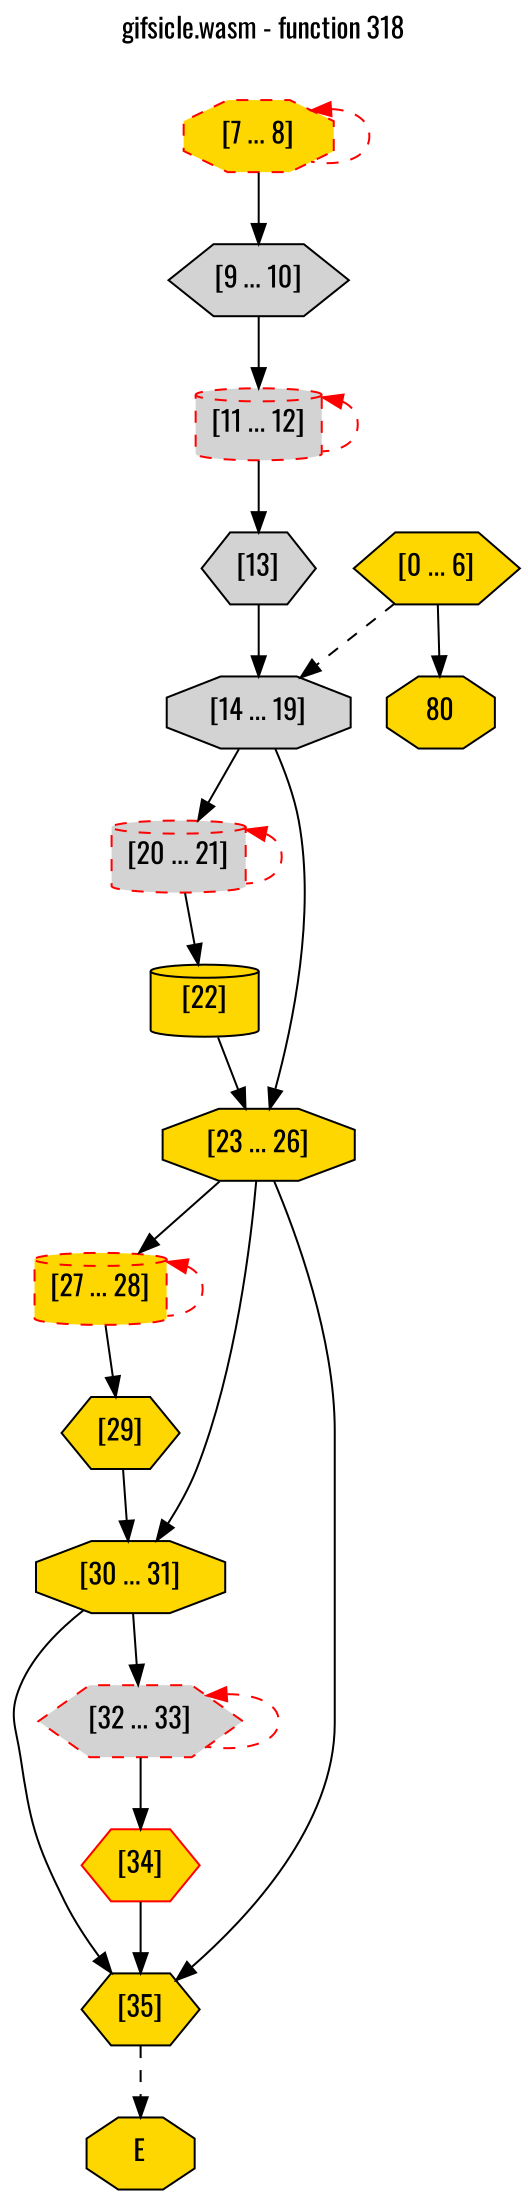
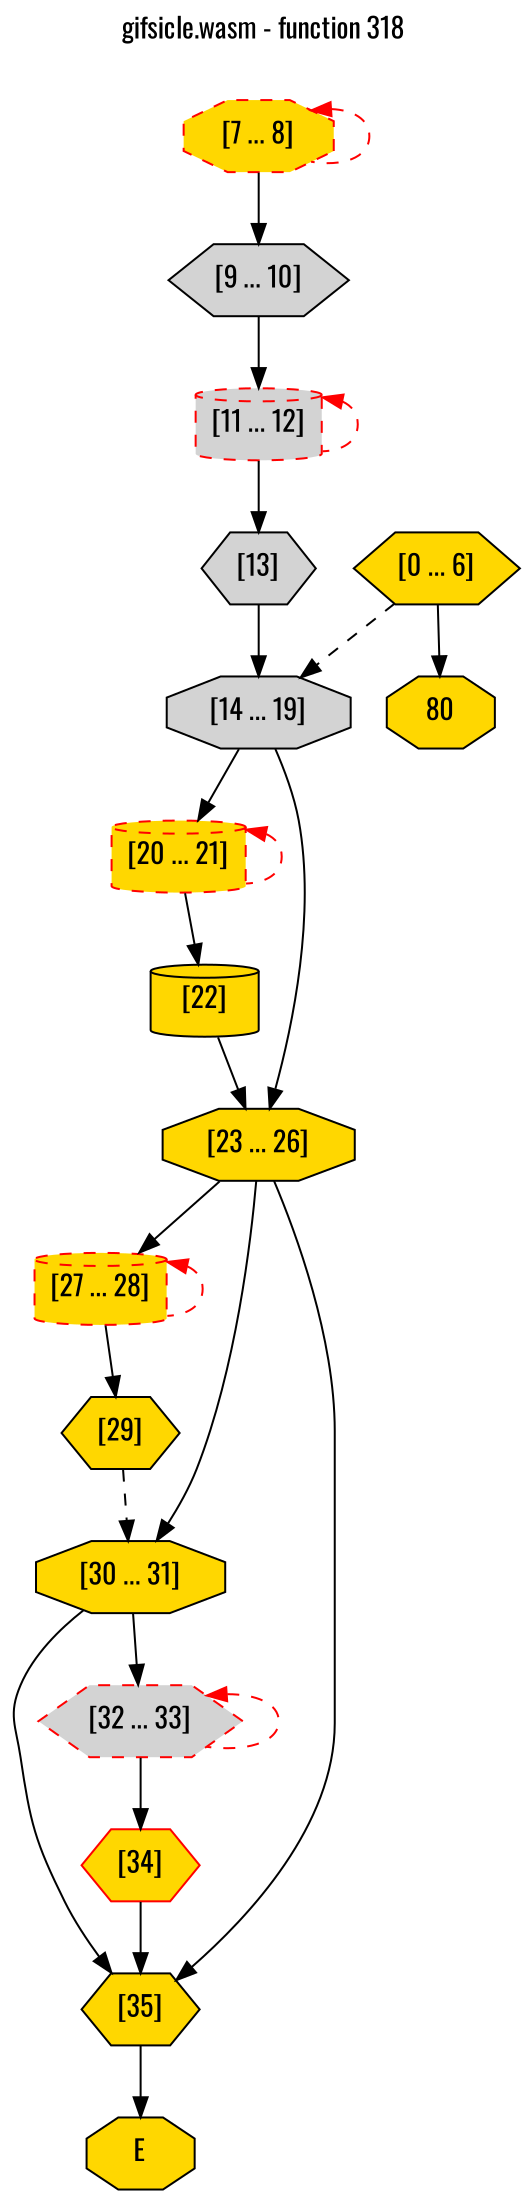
node "[20 ... 21]": fillcolor lightgrey -> gold
edge "[29]" -> "[30 ... 31]": style solid -> dashed
edge "[35]" -> "E": style dashed -> solid
